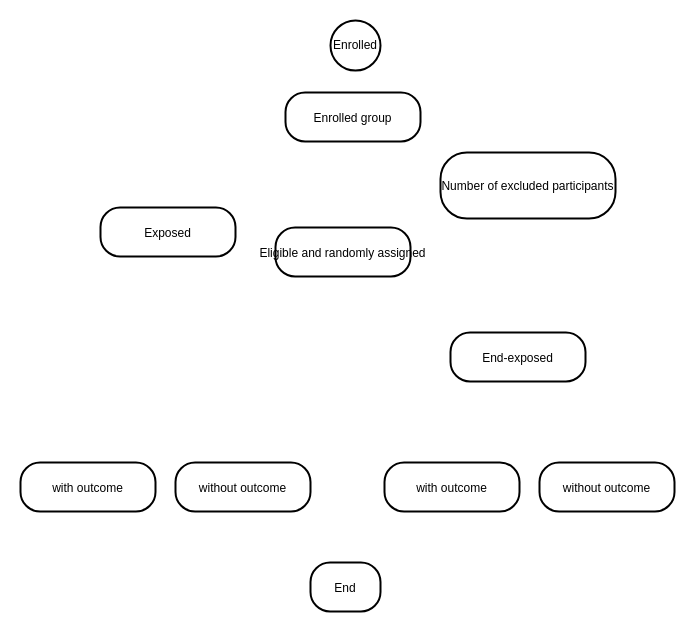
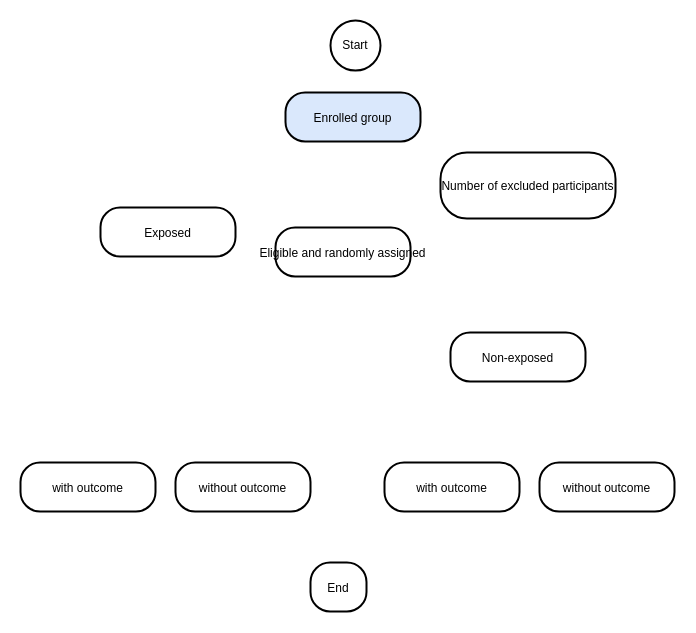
node "Enrolled": label "Enrolled" -> "Start"
node "Enrolled group": fillcolor #ffffff -> #dae8fc
node "End-exposed": label "End-exposed" -> "Non-exposed"
node "End": size 70x49 -> 56x49
